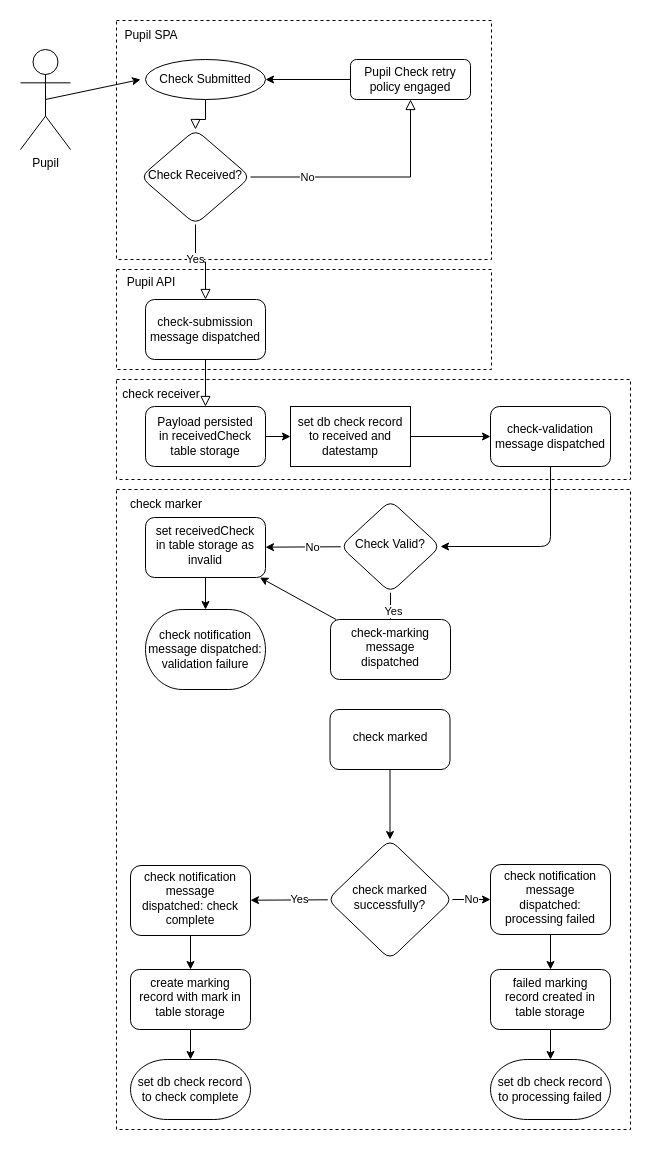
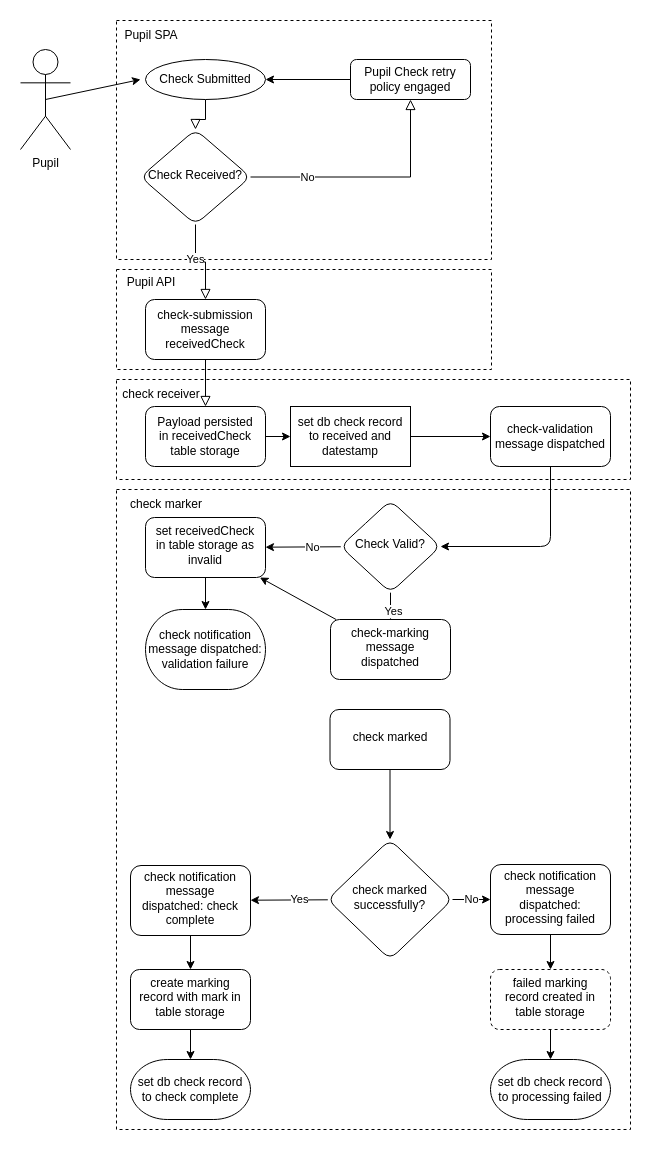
node "check-submission message dispatched": label "check-submission message dispatched" -> "check-submission message receivedCheck"
node "failed marking record created in table storage": style solid -> dashed
